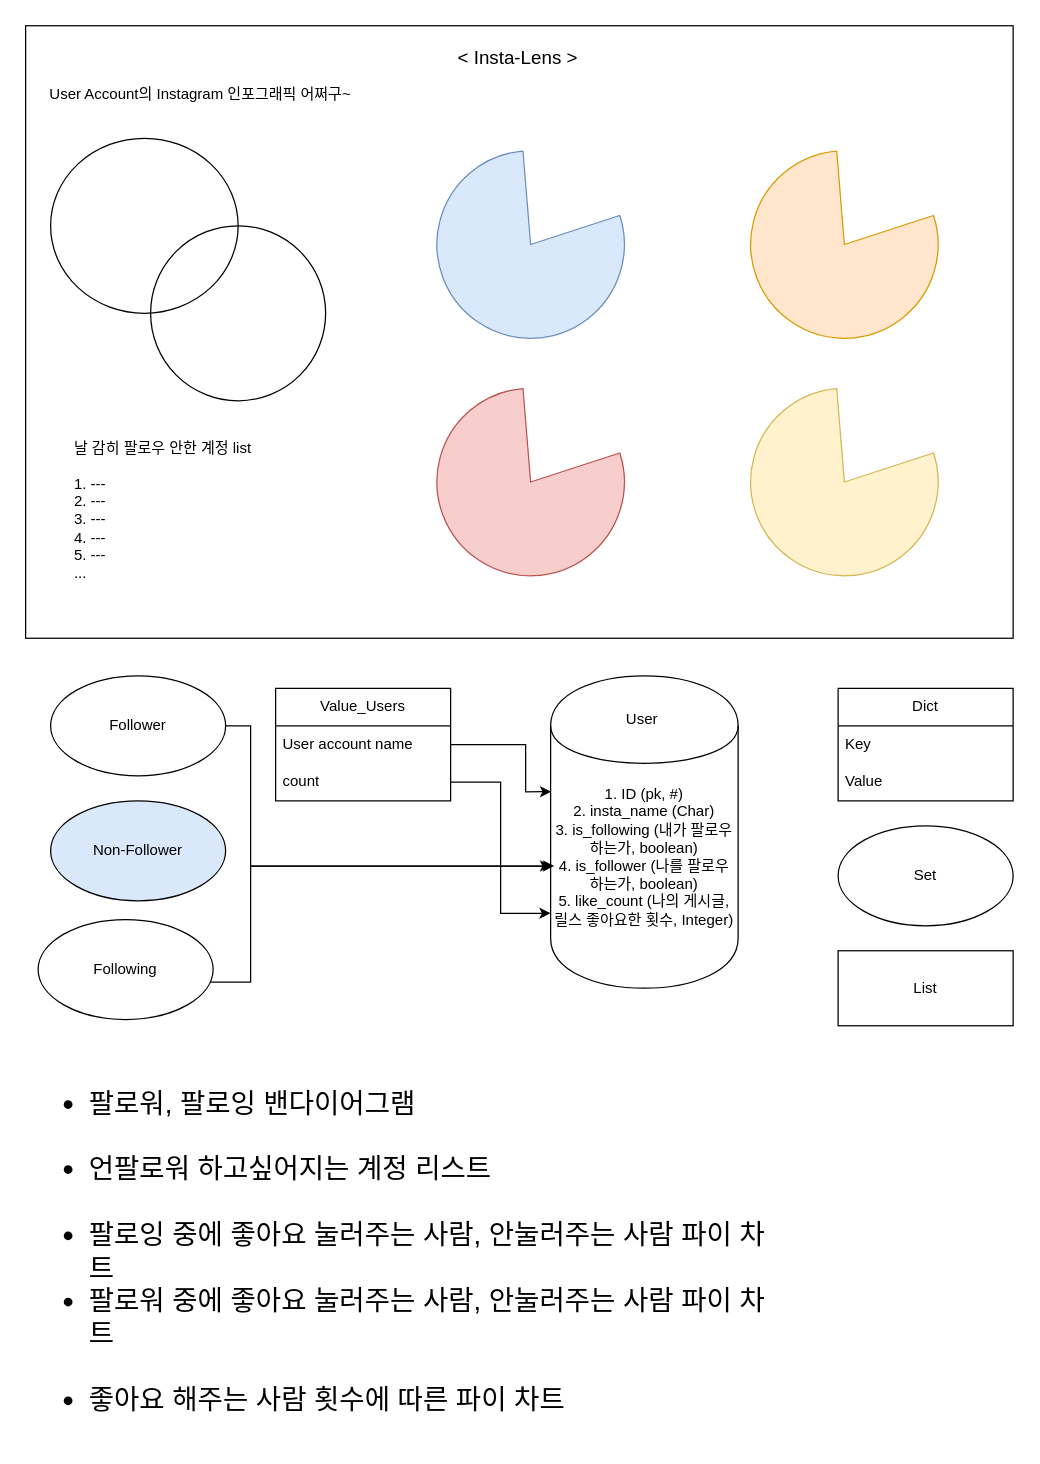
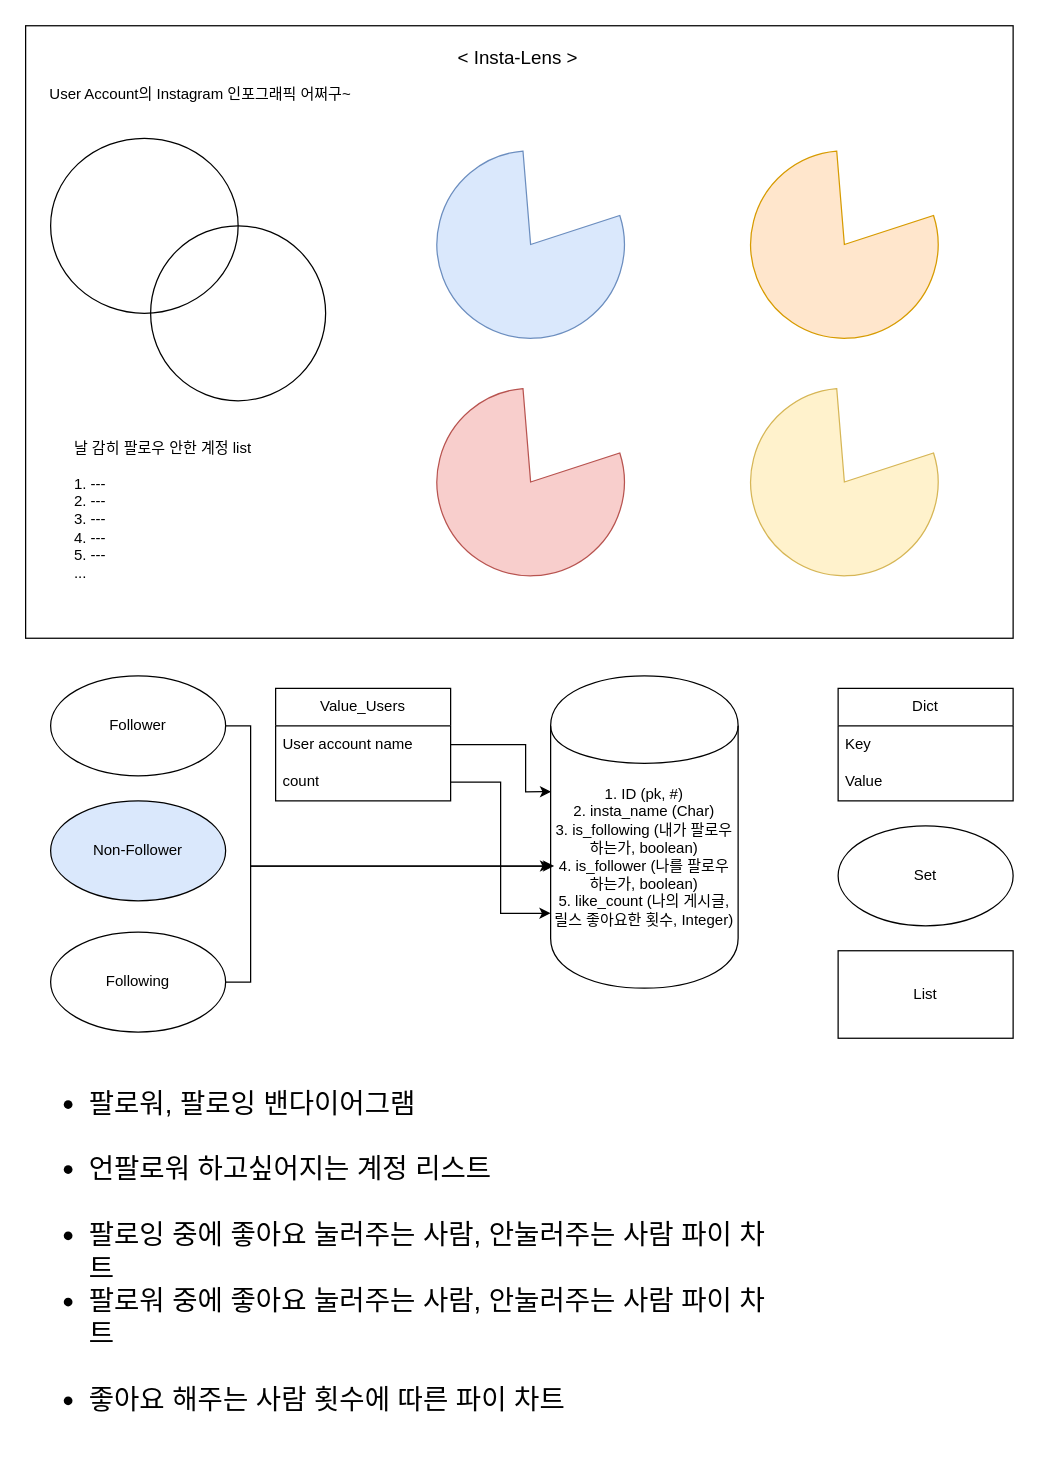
node "User": removed
node "Following": moved (126, 969) -> (138, 982)
node "List": size 175x75 -> 175x88
